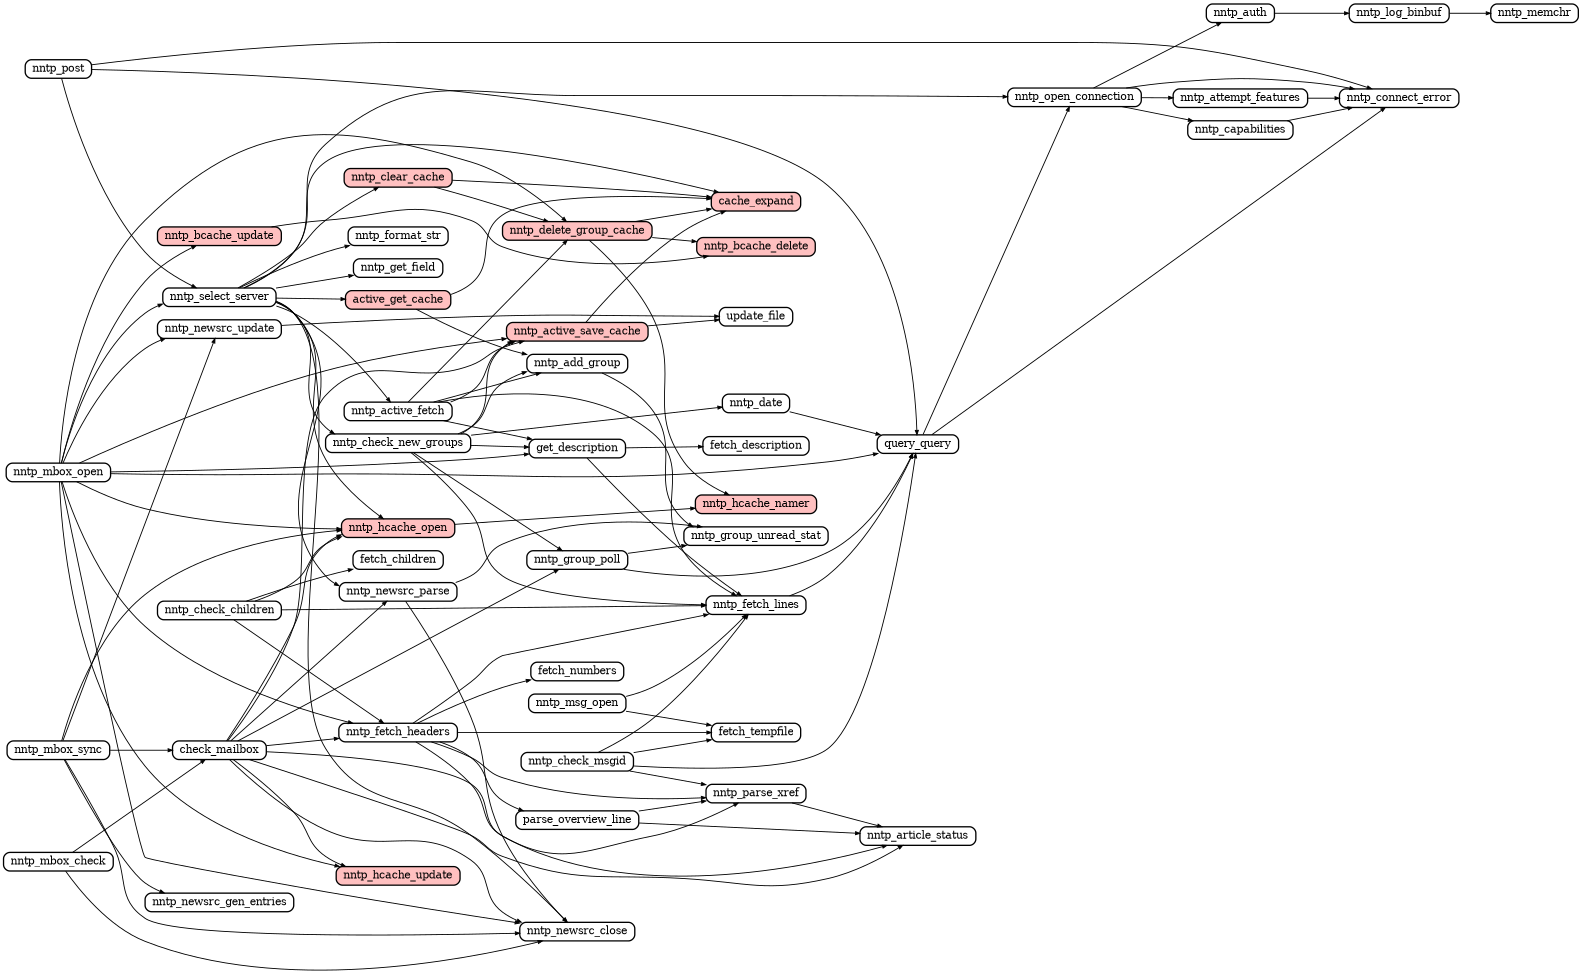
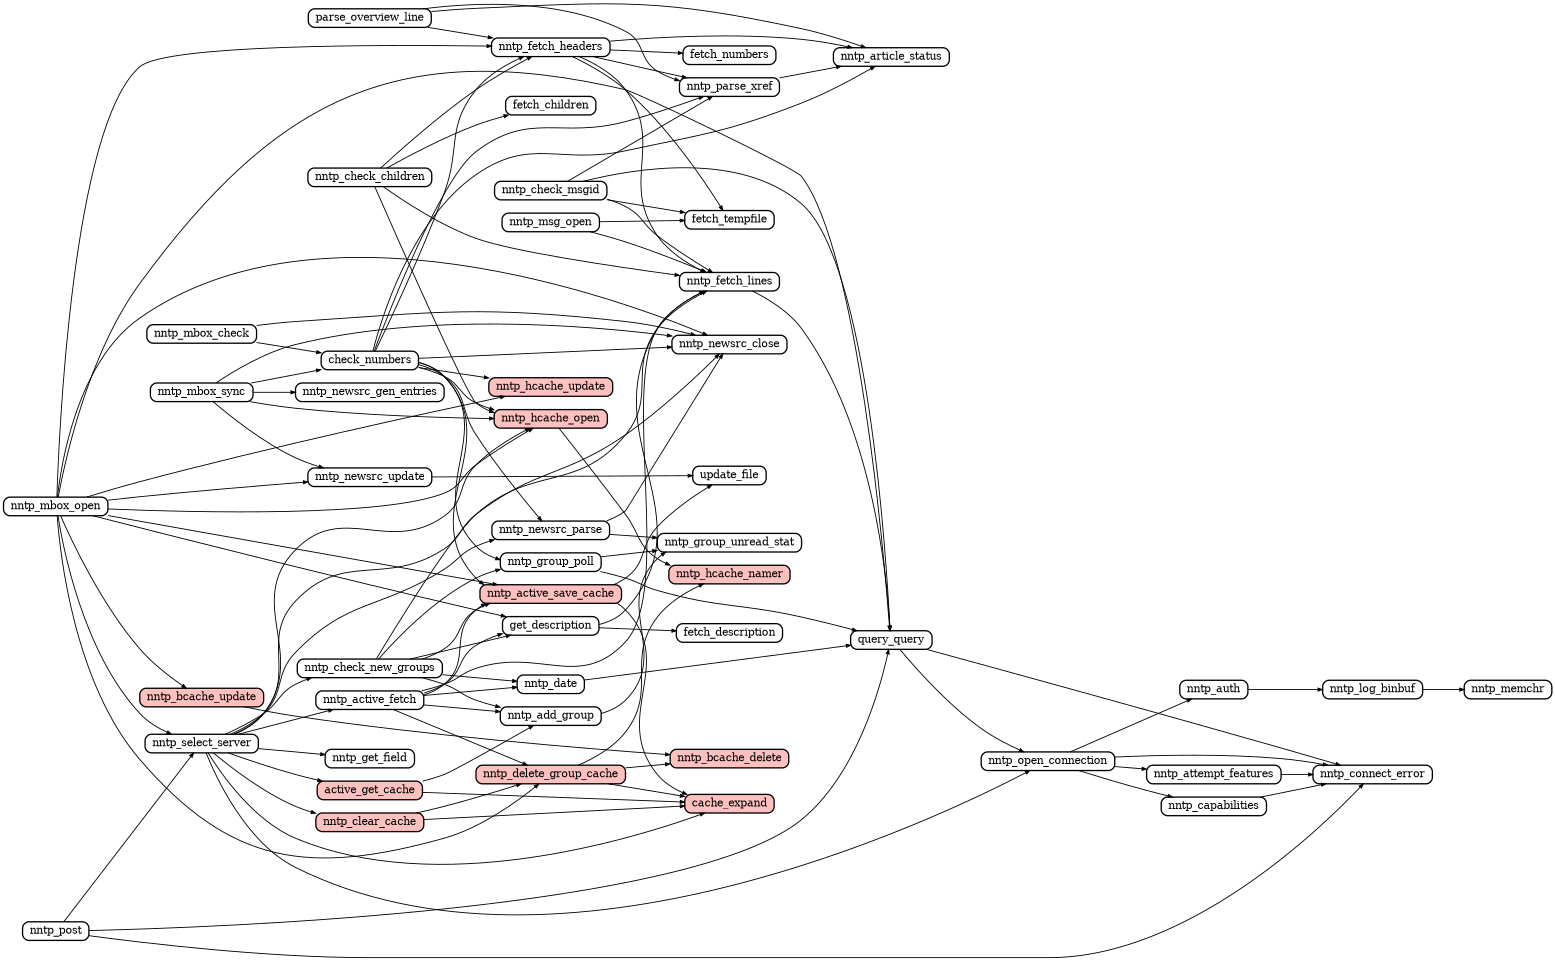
node "nntp_format_str": removed
edge "nntp_active_fetch" -> "nntp_date": added
node "check_mailbox": label "check_mailbox" -> "check_numbers"
edge "nntp_fetch_headers" -> "parse_overview_line": reversed
